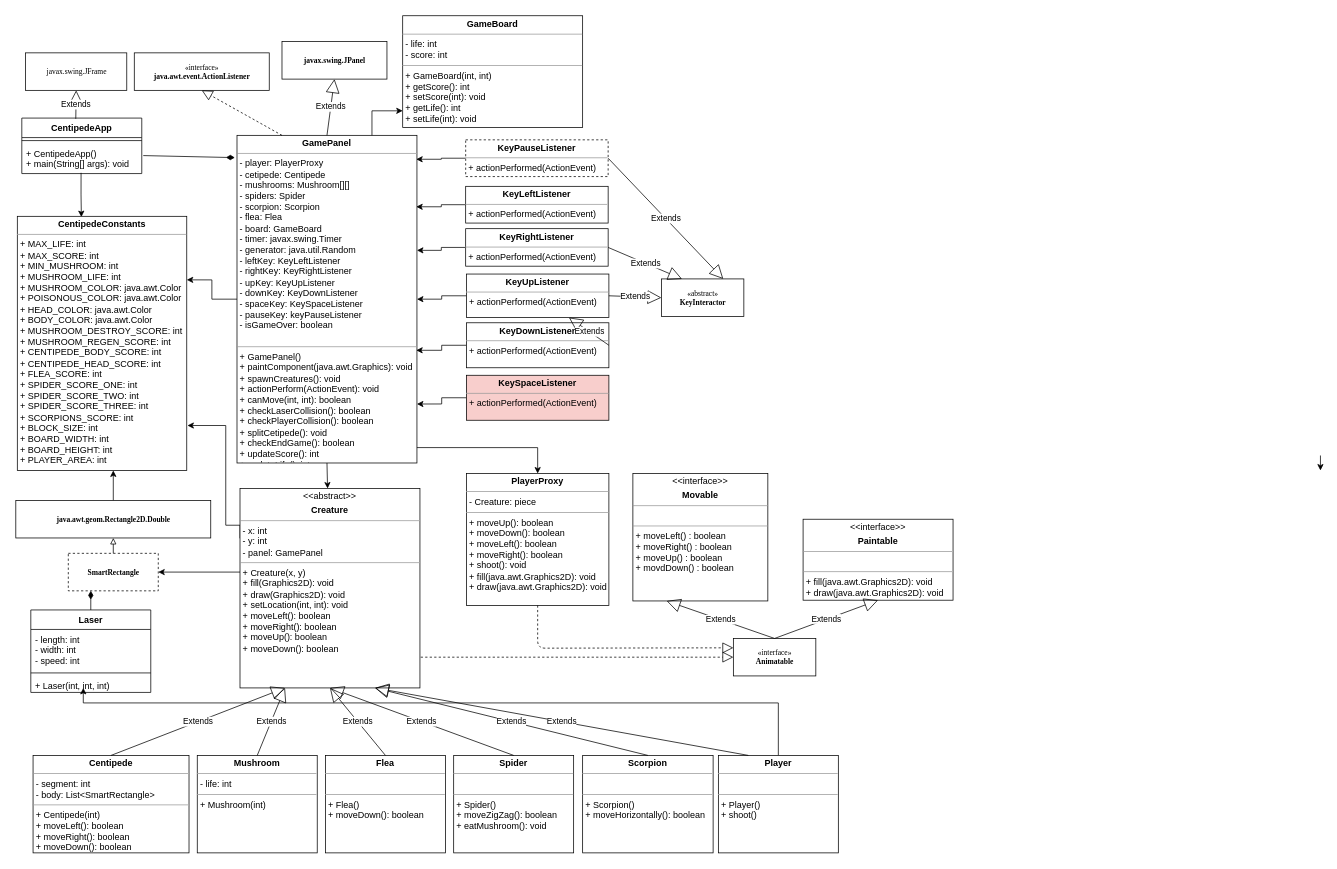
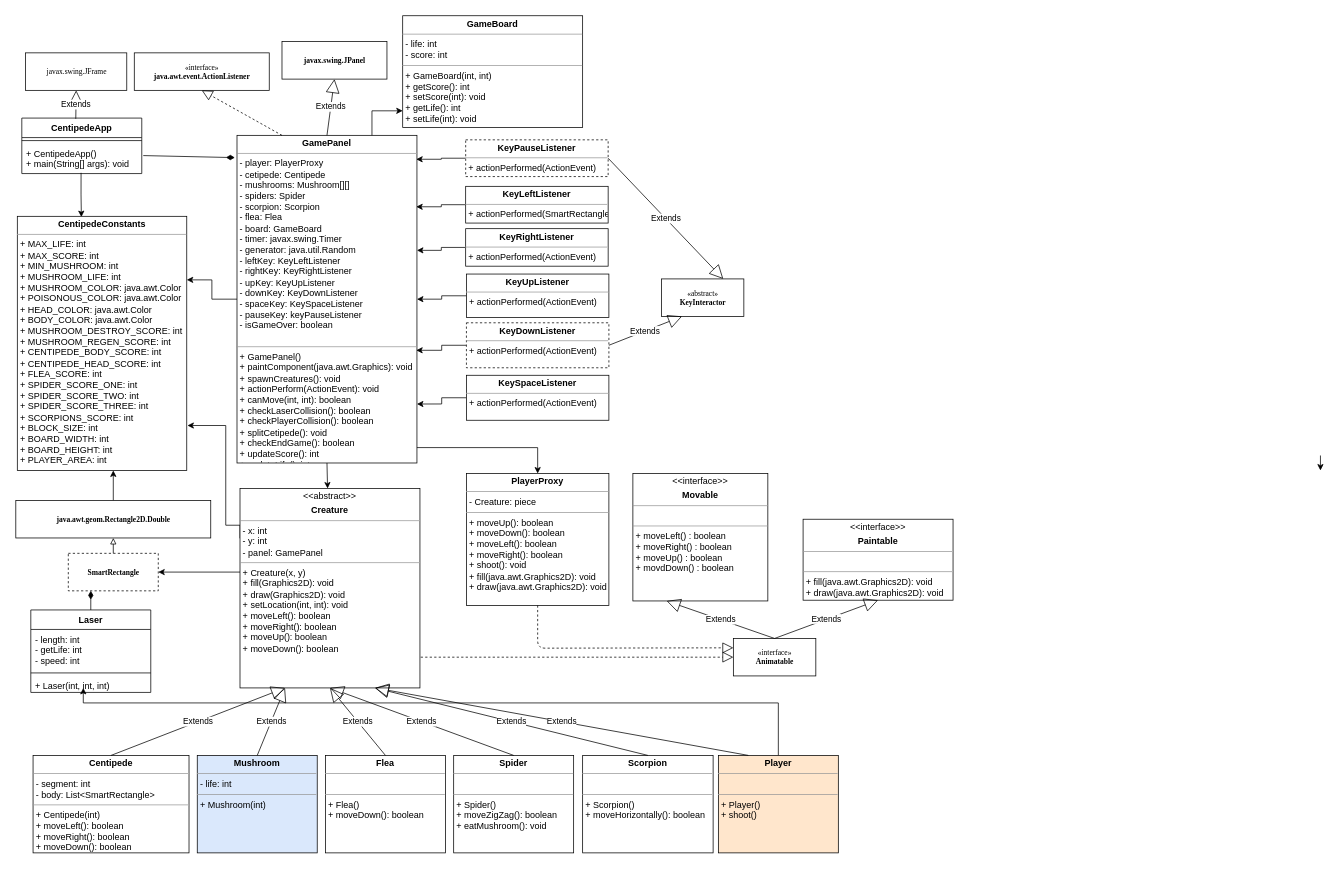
node "KeyLeftListener + actionPerformed(ActionEvent)": label "KeyLeftListener + actionPerformed(ActionEvent)" -> "KeyLeftListener + actionPerformed(SmartRectangle)"
edge "KeyRightListener + actionPerformed(ActionEvent)" -> "«abstract» KeyInteractor": removed, label "Extends"
edge "KeyUpListener + actionPerformed(ActionEvent)" -> "«abstract» KeyInteractor": removed, label "Extends"
edge "KeyDownListener + actionPerformed(ActionEvent)" -> "KeyUpListener + actionPerformed(ActionEvent)": now "KeyDownListener + actionPerformed(ActionEvent)" -> "«abstract» KeyInteractor"
node "KeyDownListener + actionPerformed(ActionEvent)": style solid -> dashed
node "KeySpaceListener + actionPerformed(ActionEvent)": fillcolor #f8cecc -> #ffffff
node "- length: int - width: int - speed: int": label "- length: int - width: int - speed: int" -> "- length: int - getLife: int - speed: int"
node "Mushroom - life: int + Mushroom(int)": fillcolor #ffffff -> #dae8fc
node "Player + Player() + shoot()": fillcolor #ffffff -> #ffe6cc
